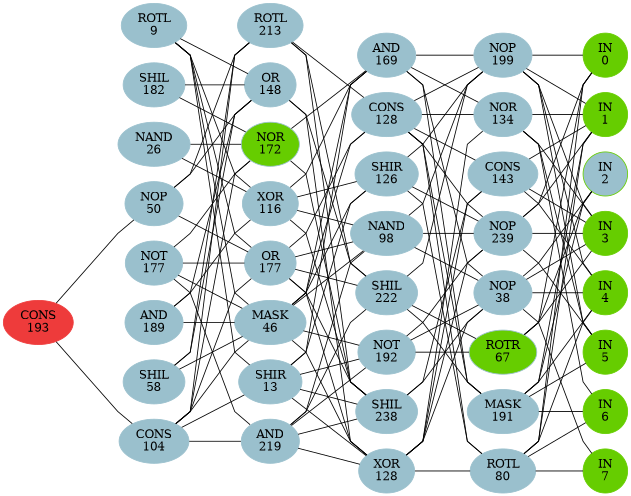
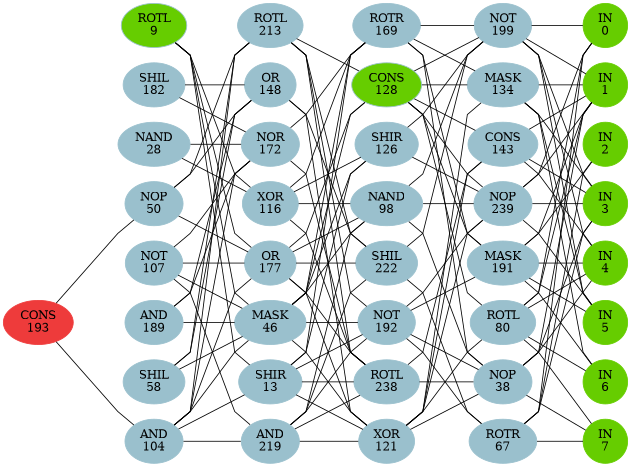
node "ROTL 9": fillcolor lightblue3 -> chartreuse3
node "AND 169": label "AND 169" -> "ROTR 169"
node "NOP 199": label "NOP 199" -> "NOT 199"
edge "ROTL 9" -- "OR 148": removed
node "CONS 128": fillcolor lightblue3 -> chartreuse3
node "NOR 134": label "NOR 134" -> "MASK 134"
node "NAND 26": label "NAND 26" -> "NAND 28"
node "NOR 172": fillcolor chartreuse3 -> lightblue3
node "IN 2": fillcolor lightblue3 -> chartreuse3
edge "ROTL 213" -- "NOT 192": added
edge "IN 2" -- "NOP 38": now "IN 1" -- "NOP 38"
node "NOT 177": label "NOT 177" -> "NOT 107"
edge "XOR 116" -- "AND 189": now "NOR 172" -- "AND 189"
edge "SHIR 126" -- "ROTL 80": removed
edge "SHIL 222" -- "MASK 191": now "NOT 192" -- "MASK 191"
node "ROTR 67": fillcolor chartreuse3 -> lightblue3
node "SHIL 238": label "SHIL 238" -> "ROTL 238"
node "CONS 104": label "CONS 104" -> "AND 104"
edge "ROTR 67" -- "IN 7": added
node "XOR 128": label "XOR 128" -> "XOR 121"
